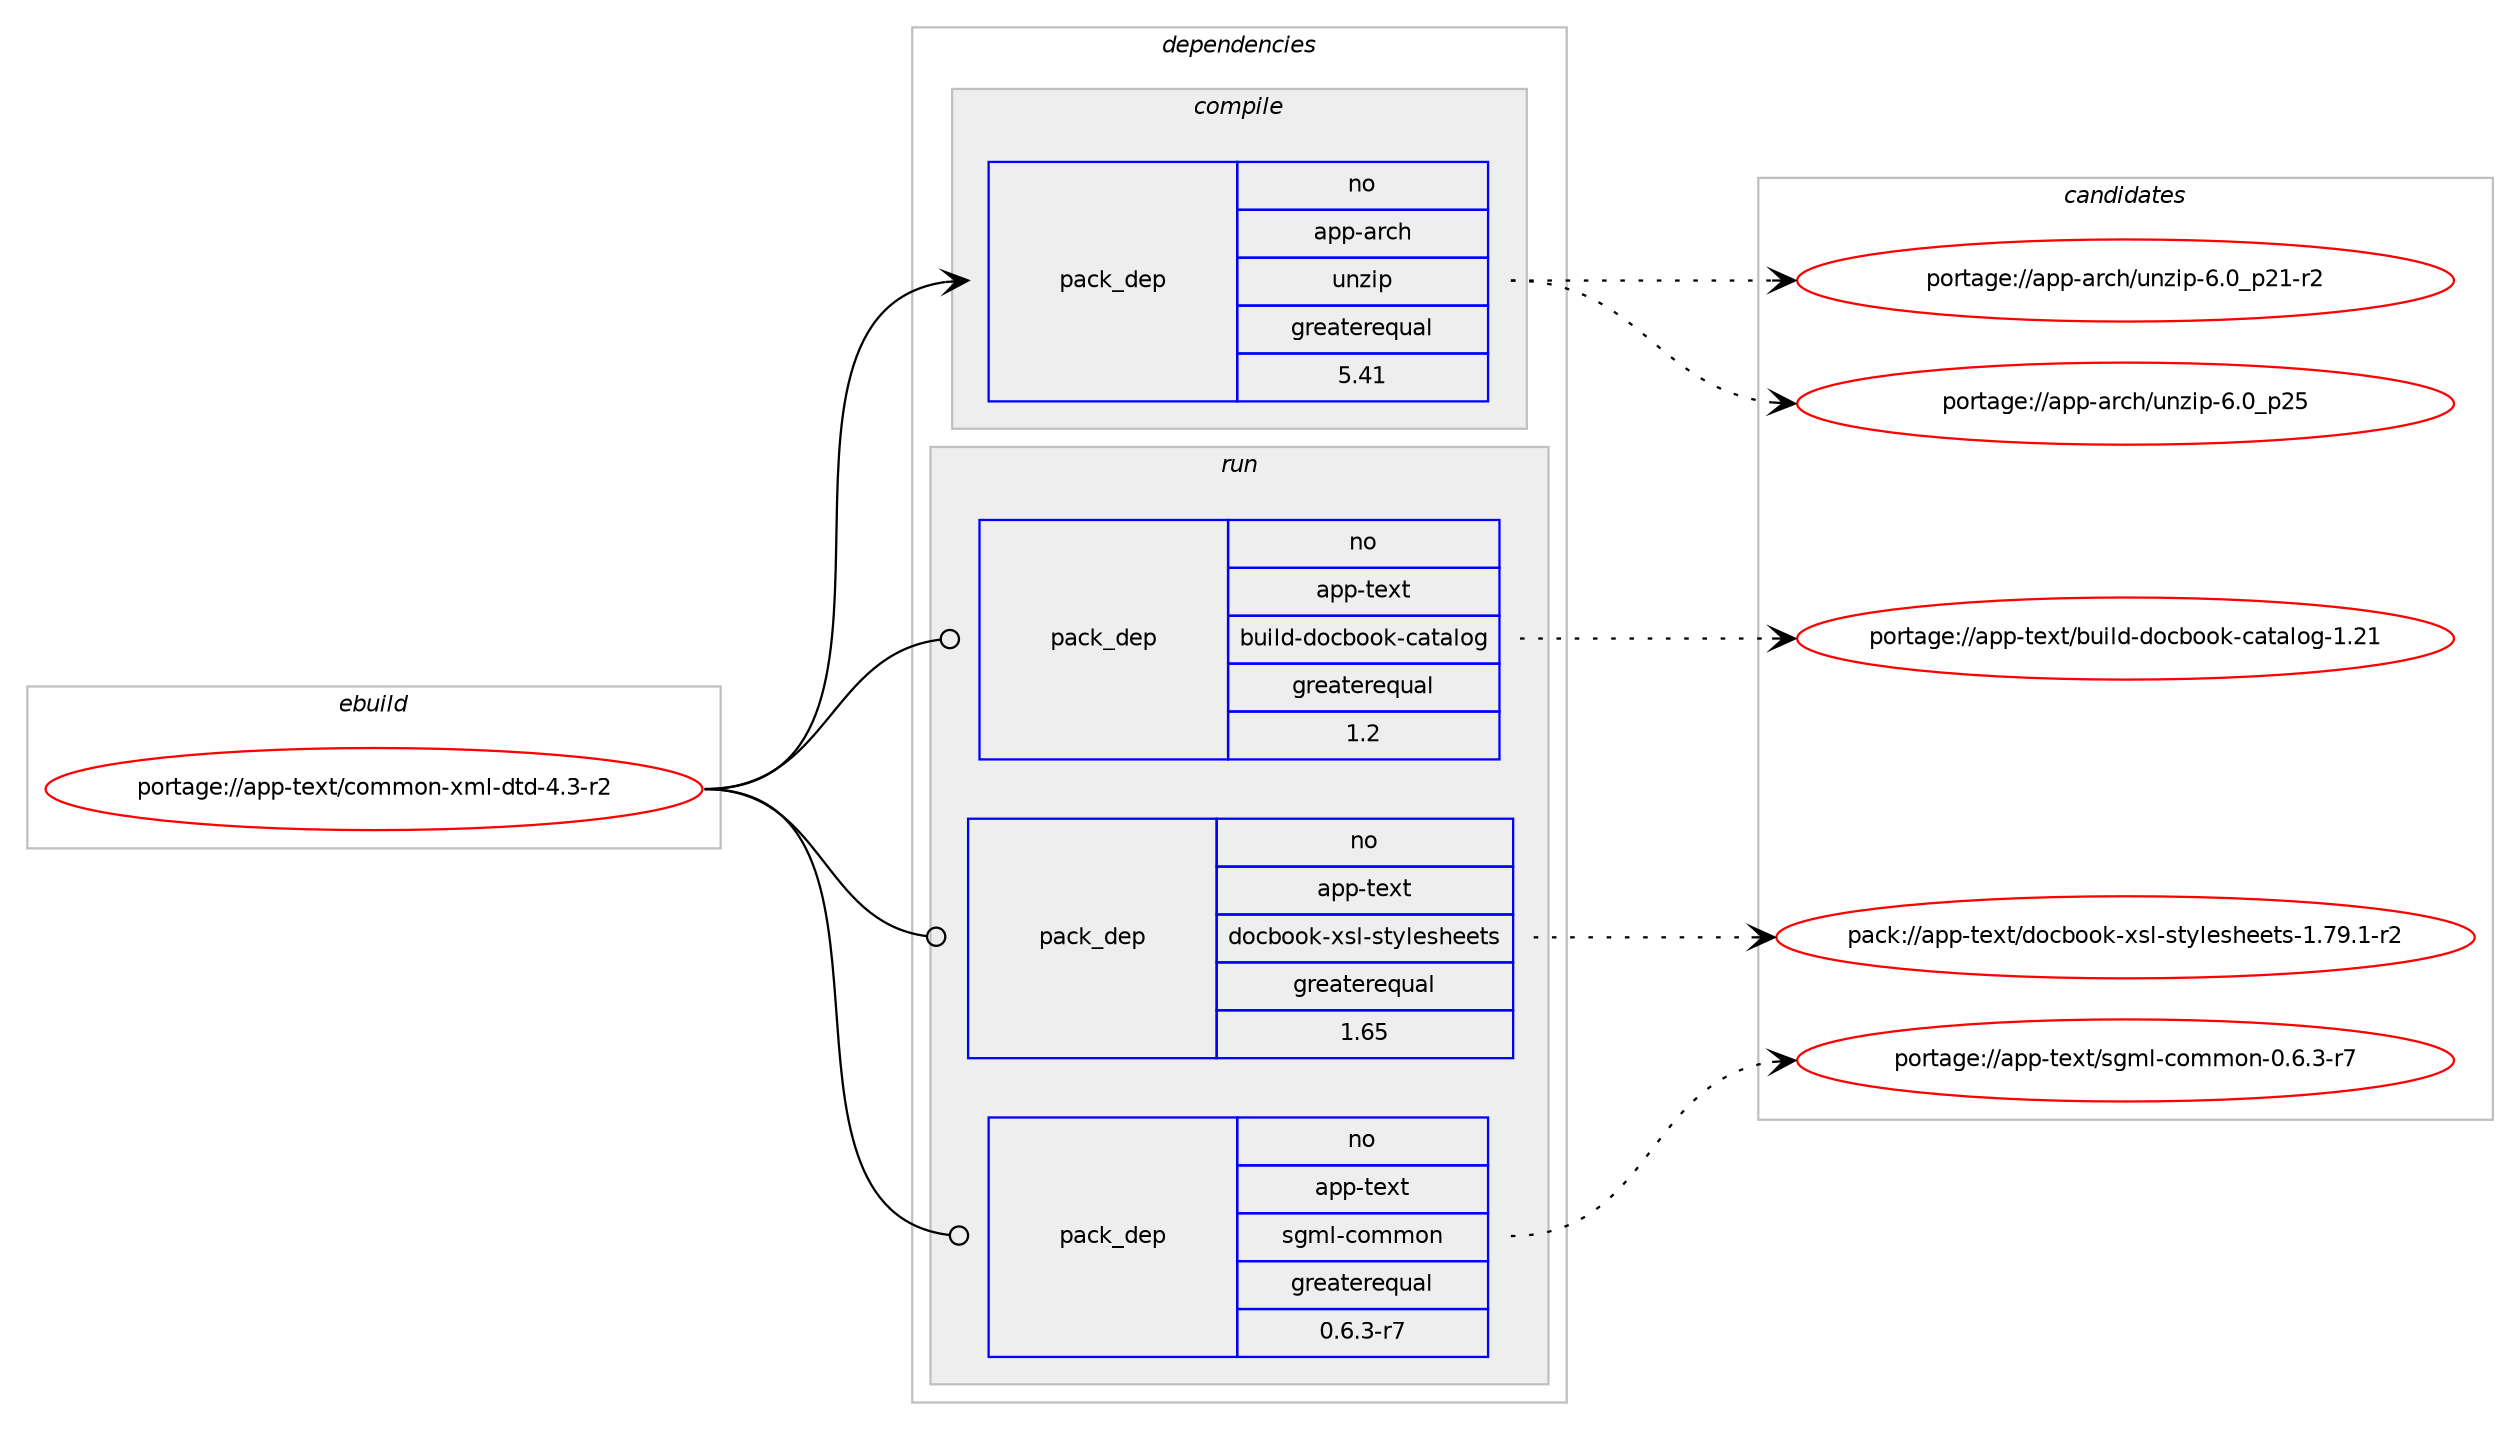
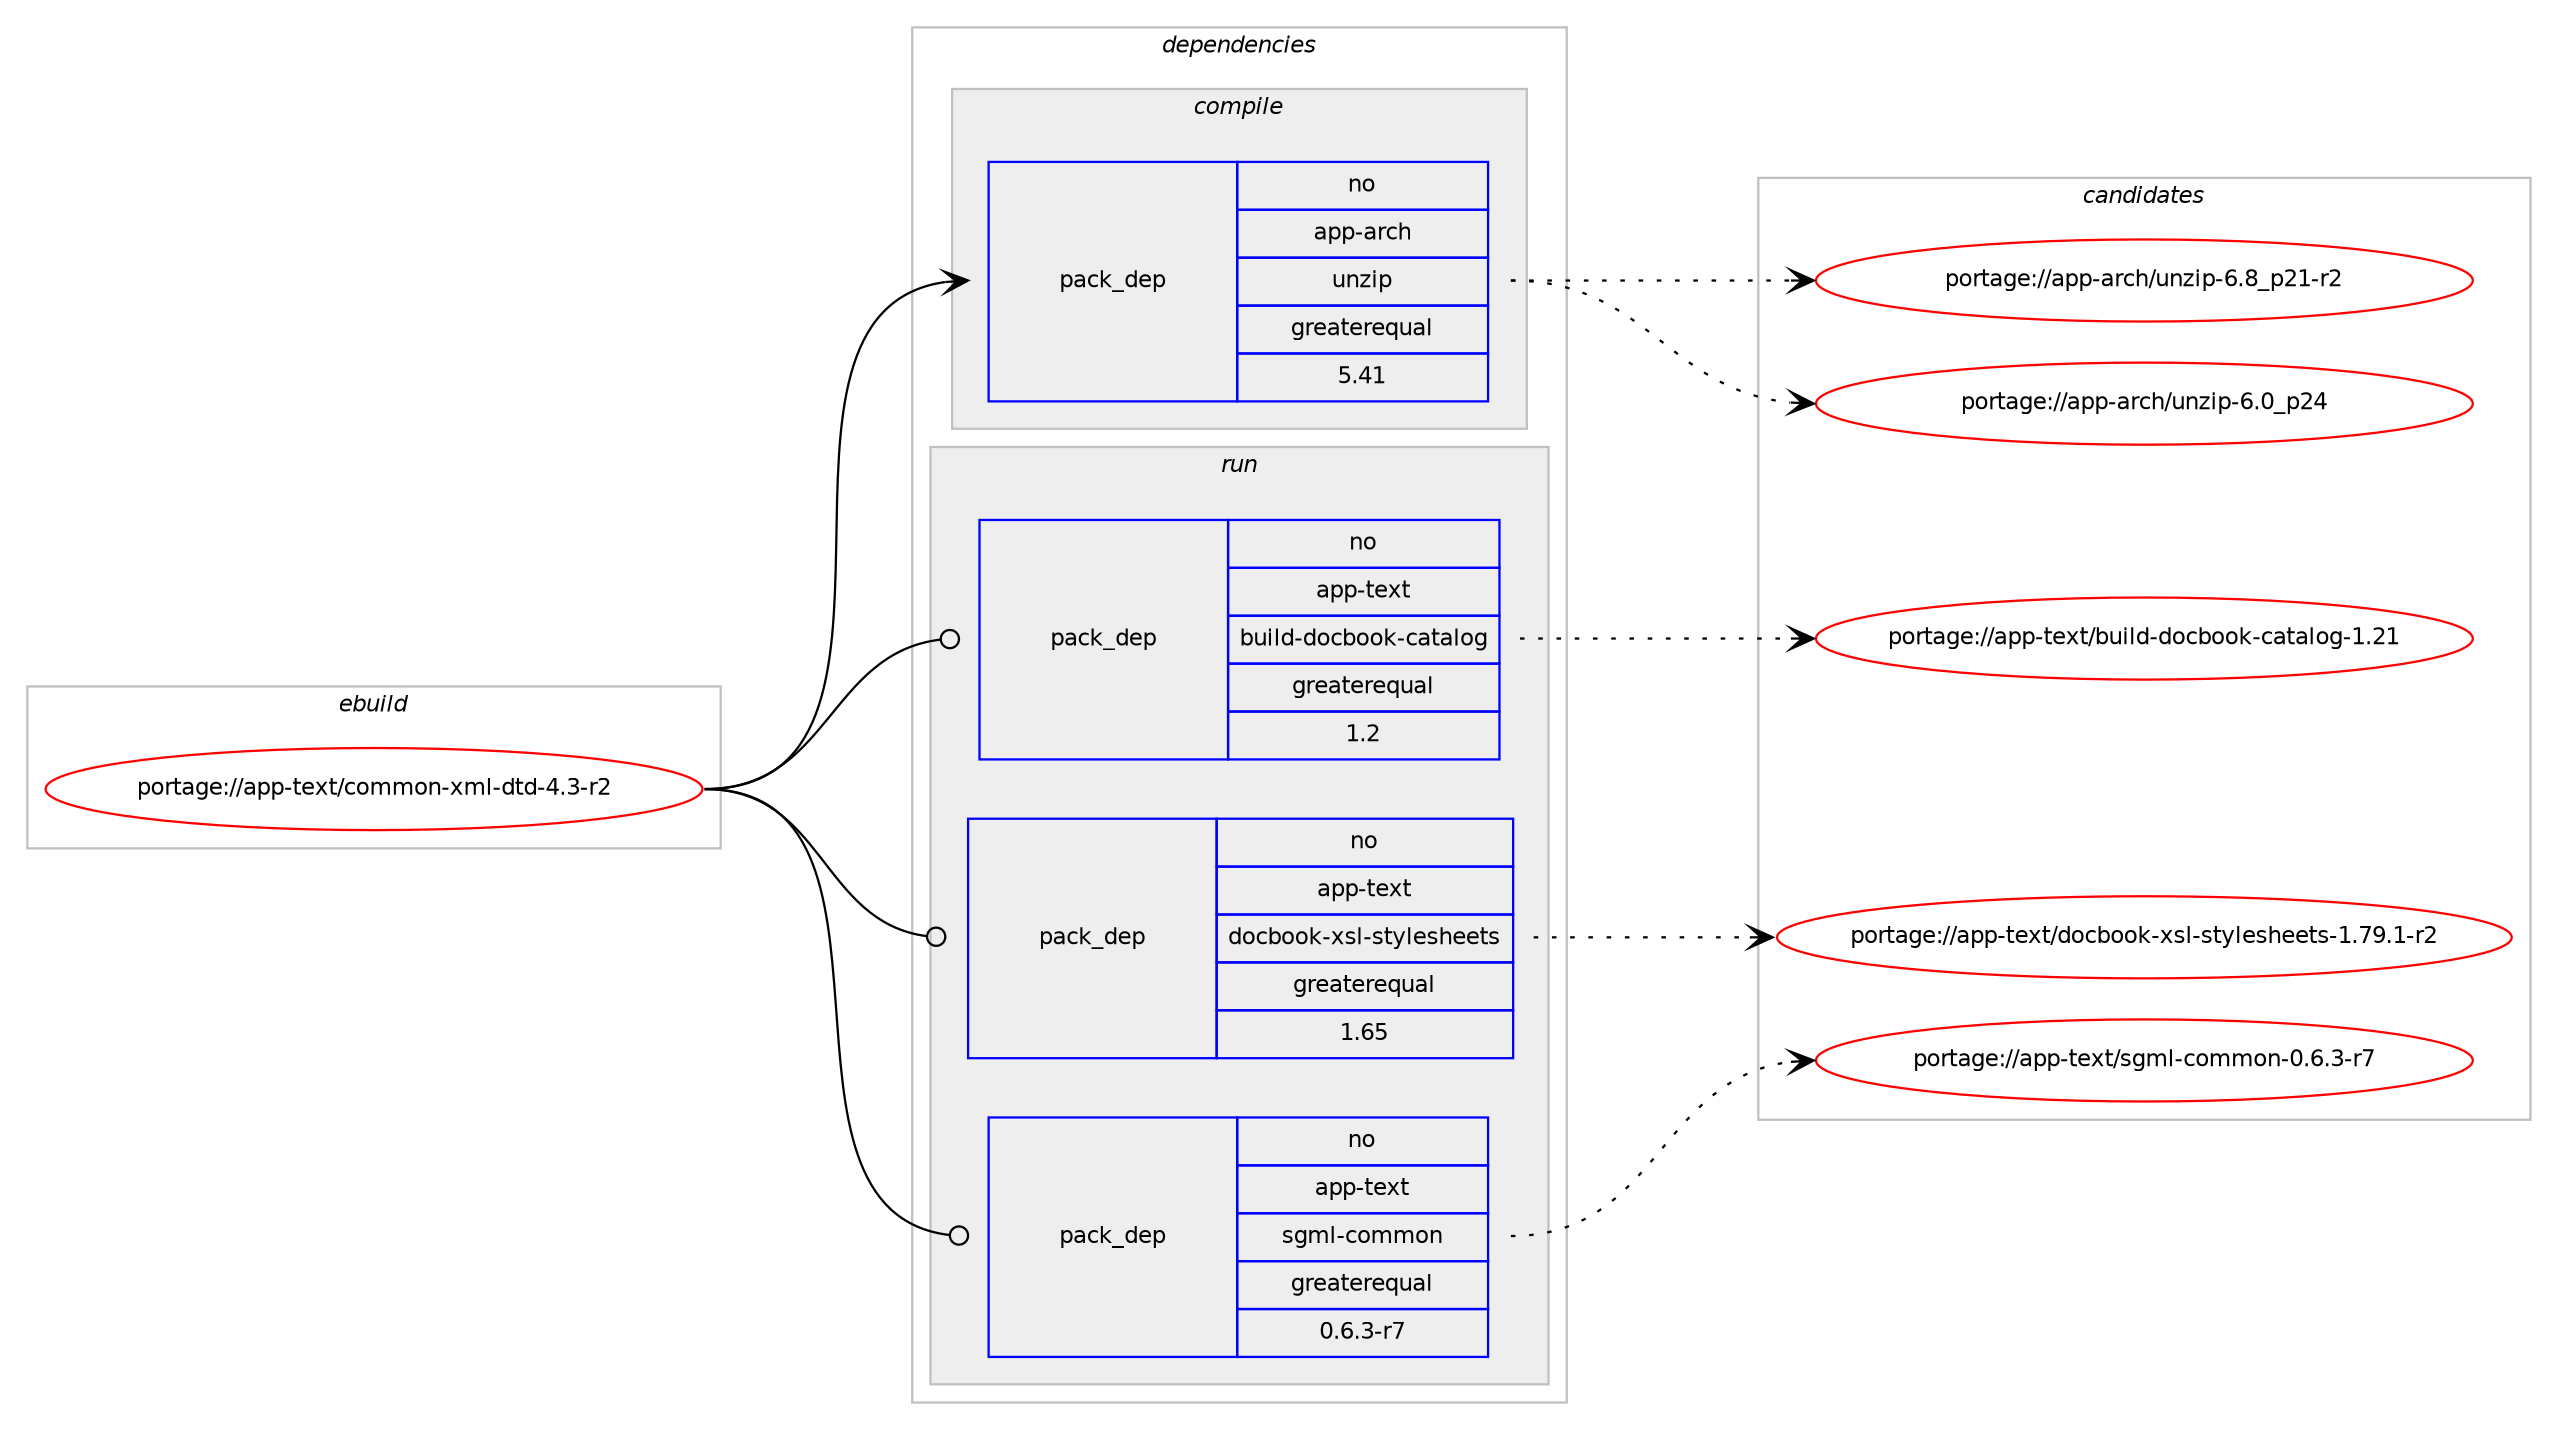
node "portage://app-arch/unzip-6.0_p21-r2": label "portage://app-arch/unzip-6.0_p21-r2" -> "portage://app-arch/unzip-6.8_p21-r2"
node "portage://app-arch/unzip-6.0_p25": label "portage://app-arch/unzip-6.0_p25" -> "portage://app-arch/unzip-6.0_p24"
node "pack://app-text/docbook-xsl-stylesheets-1.79.1-r2": label "pack://app-text/docbook-xsl-stylesheets-1.79.1-r2" -> "portage://app-text/docbook-xsl-stylesheets-1.79.1-r2"
